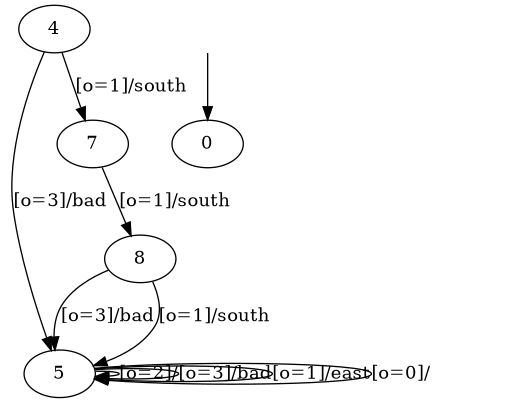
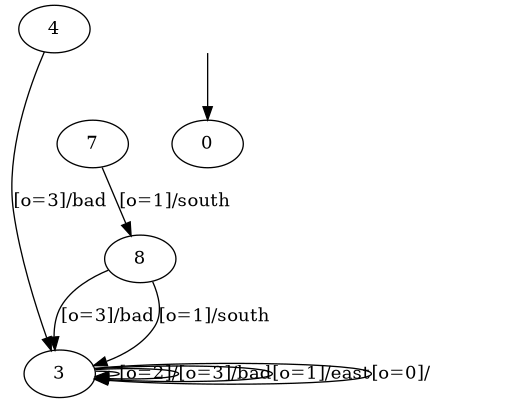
edge "4" -> "7": removed, label "[o=1]/south"
node "5": label "5" -> "3"
